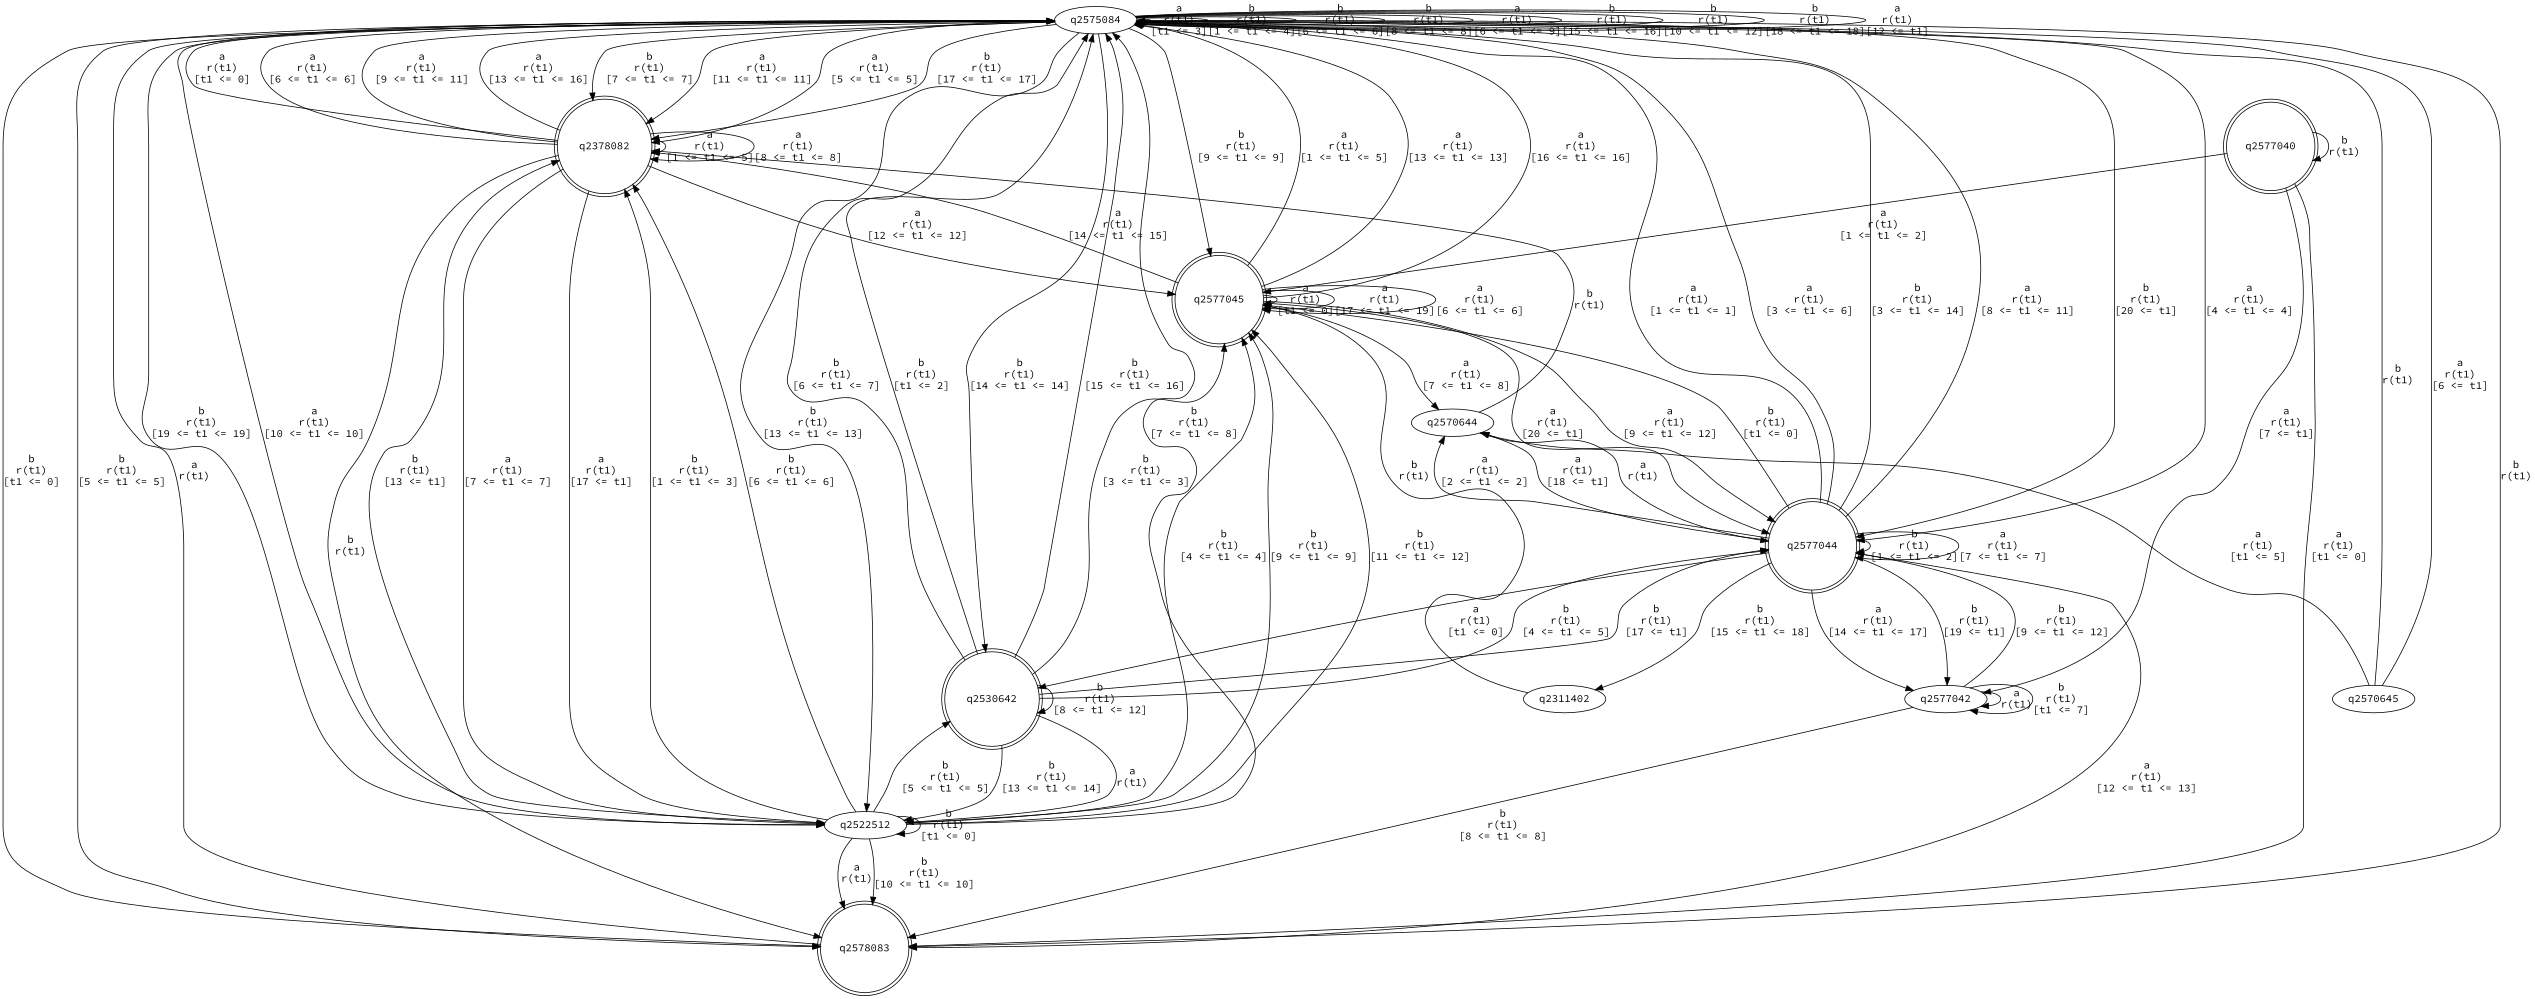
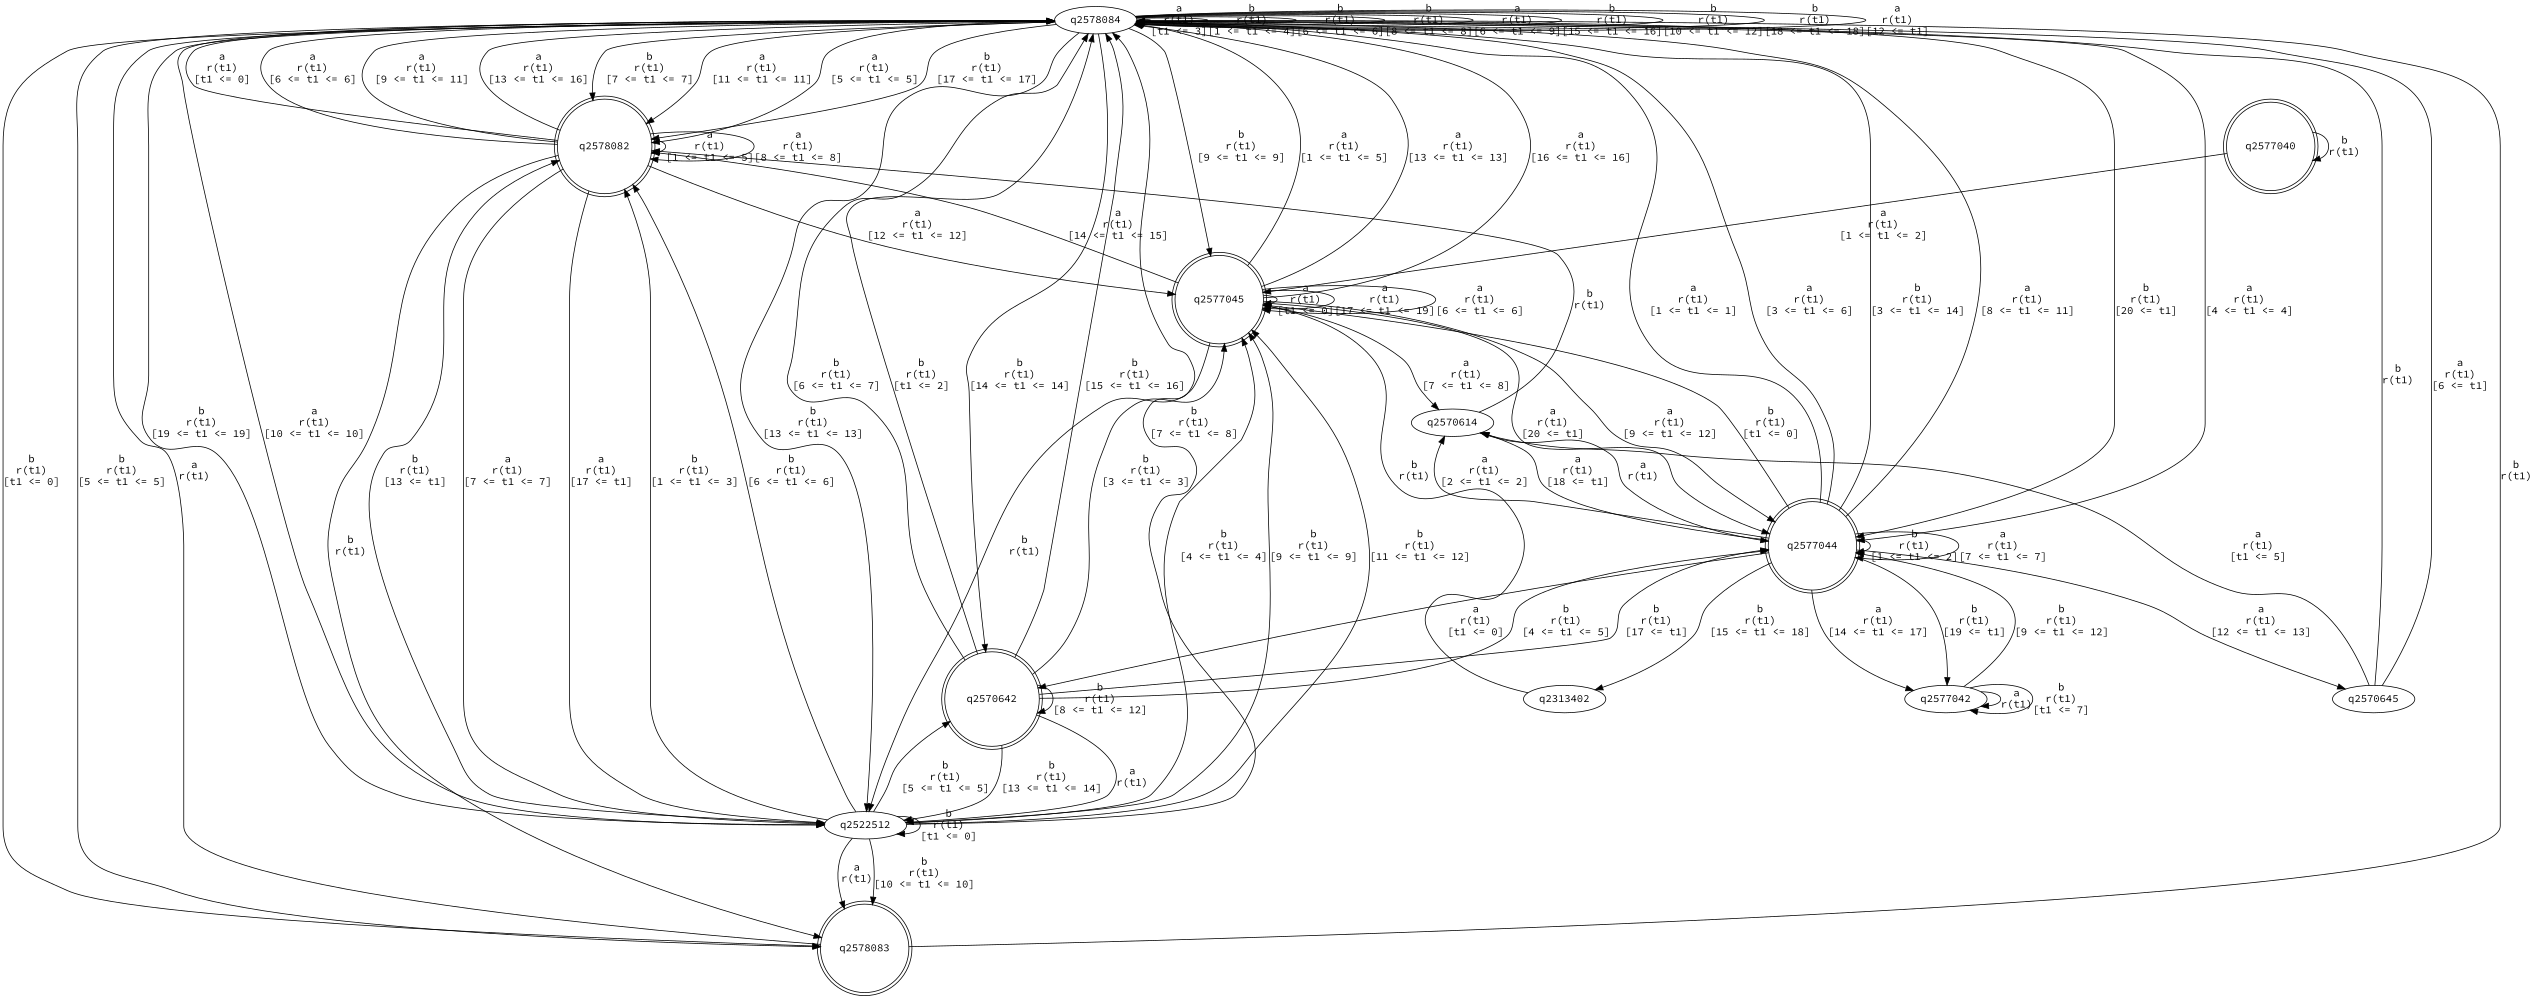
node "q2575084": label "q2575084" -> "q2578084"
node "q2378082": label "q2378082" -> "q2578082"
node "q2570644": label "q2570644" -> "q2570614"
edge "q2577040" -> "q2577042": removed, label "a r(t1) [7 <= t1]"
edge "q2577045" -> "q2522512": added, label "b r(t1)"
node "q2530642": label "q2530642" -> "q2570642"
node "q2311402": label "q2311402" -> "q2313402"
edge "q2577042" -> "q2578083": removed, label "b r(t1) [8 <= t1 <= 8]"
edge "q2577044" -> "q2578083": now "q2577044" -> "q2570645"
edge "q2577040" -> "q2578083": removed, label "a r(t1) [t1 <= 0]"
